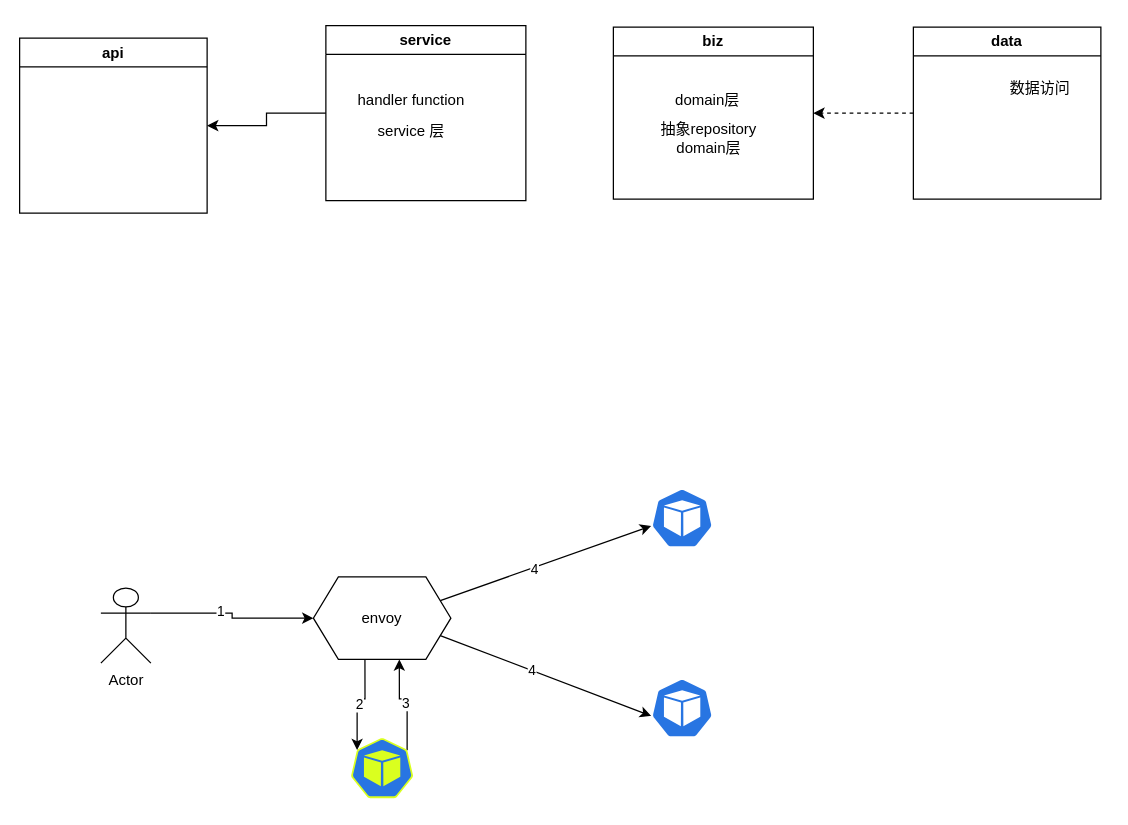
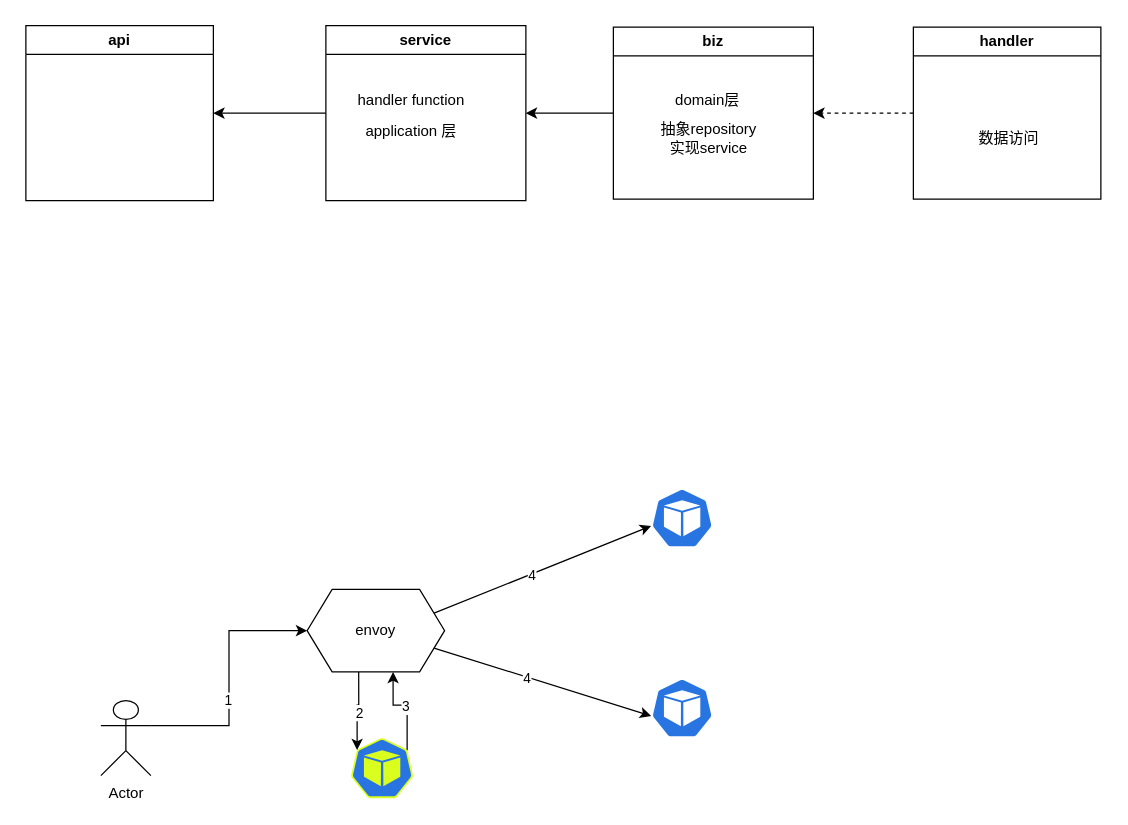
node "data": label "data" -> "handler"
node "数据访问": moved (1039, 88) -> (1008, 138)
edge "biz" -> "service": added
node "api": moved (113, 126) -> (119, 113)
node "service 层": label "service 层" -> "application 层"
node "抽象repository domain层": label "抽象repository domain层" -> "抽象repository 实现service"
node "envoy": moved (382, 618) -> (376, 631)
node "Actor": moved (126, 626) -> (126, 738)
